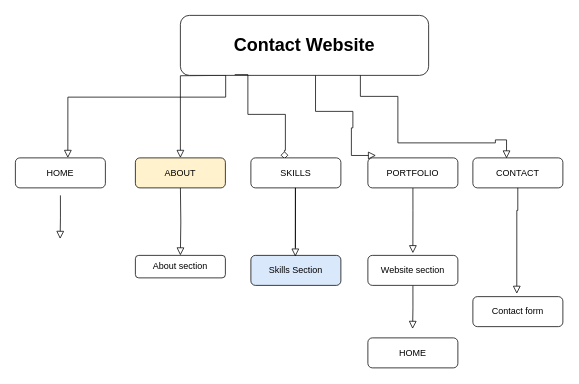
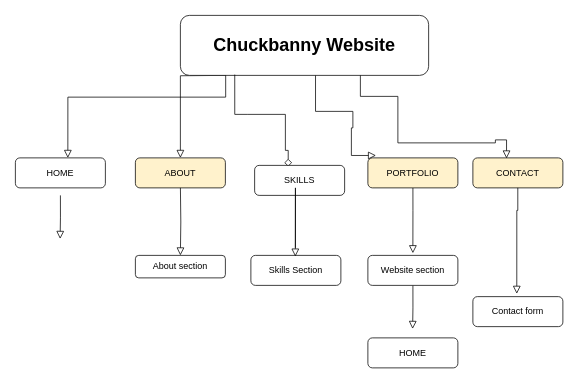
node "Contact Website": label "Contact Website" -> "Chuckbanny Website"
node "SKILLS": moved (296, 173) -> (300, 180)
node "PORTFOLIO": fillcolor #ffffff -> #fff2cc
node "CONTACT": fillcolor #ffffff -> #fff2cc
node "Skills Section": fillcolor #dae8fc -> #ffffff
